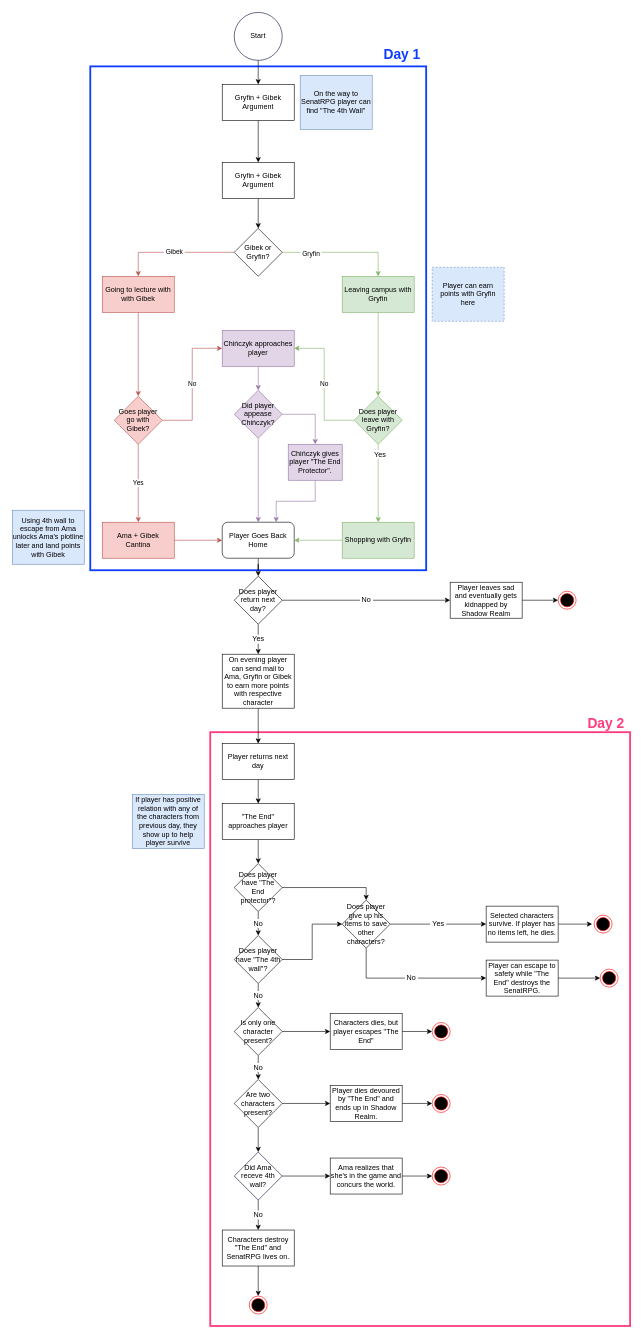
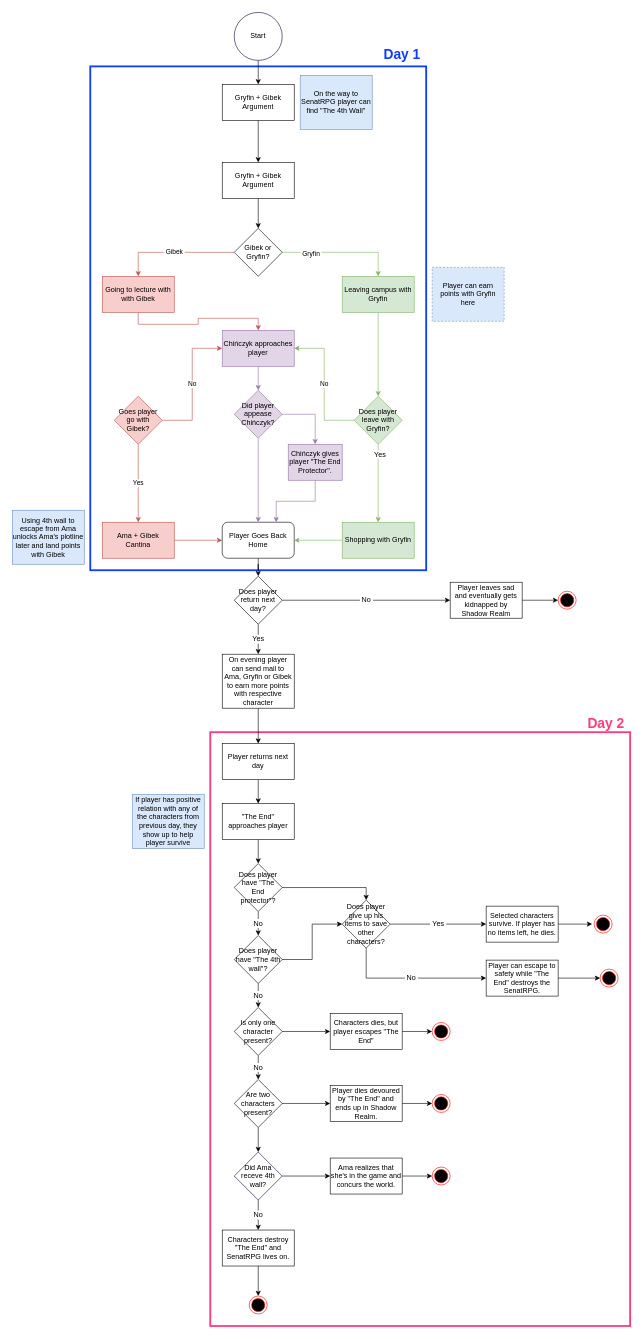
edge "Going to lecture with with Gibek" -> "Goes player go with Gibek?": now "Going to lecture with with Gibek" -> "Chińczyk approaches player"
